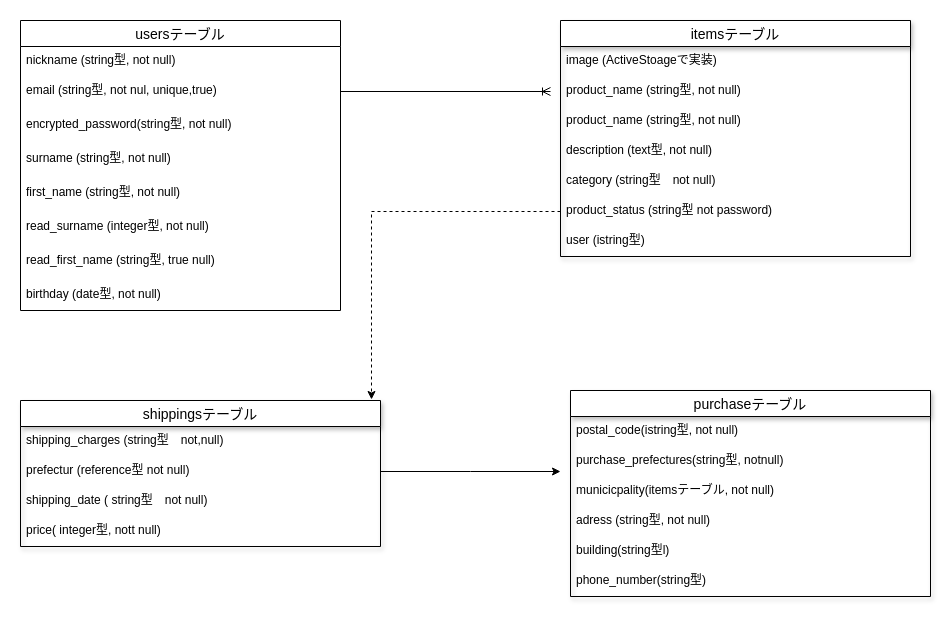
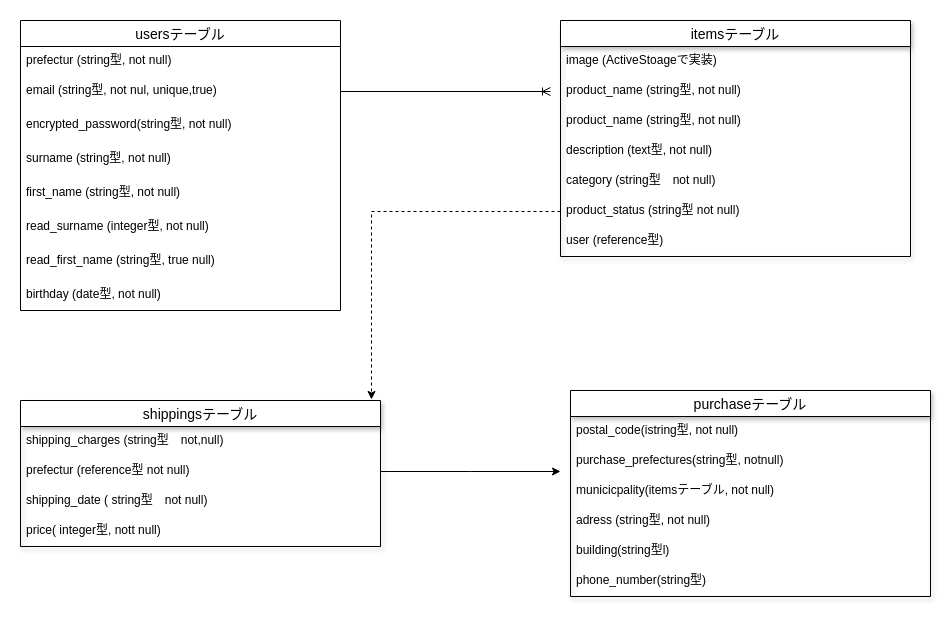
node "nickname (string型, not null) a": label "nickname (string型, not null) a" -> "prefectur (string型, not null) a"
node "product_status (string型 not password)": label "product_status (string型 not password)" -> "product_status (string型 not null)"
node "user (istring型)": label "user (istring型)" -> "user (reference型)"
